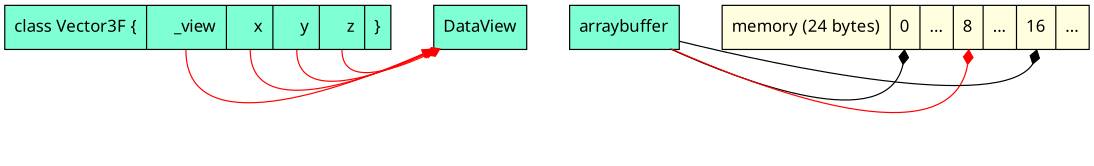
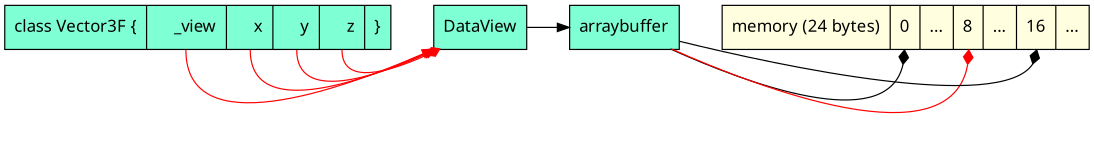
edge "DataView" -> "arraybuffer": added
